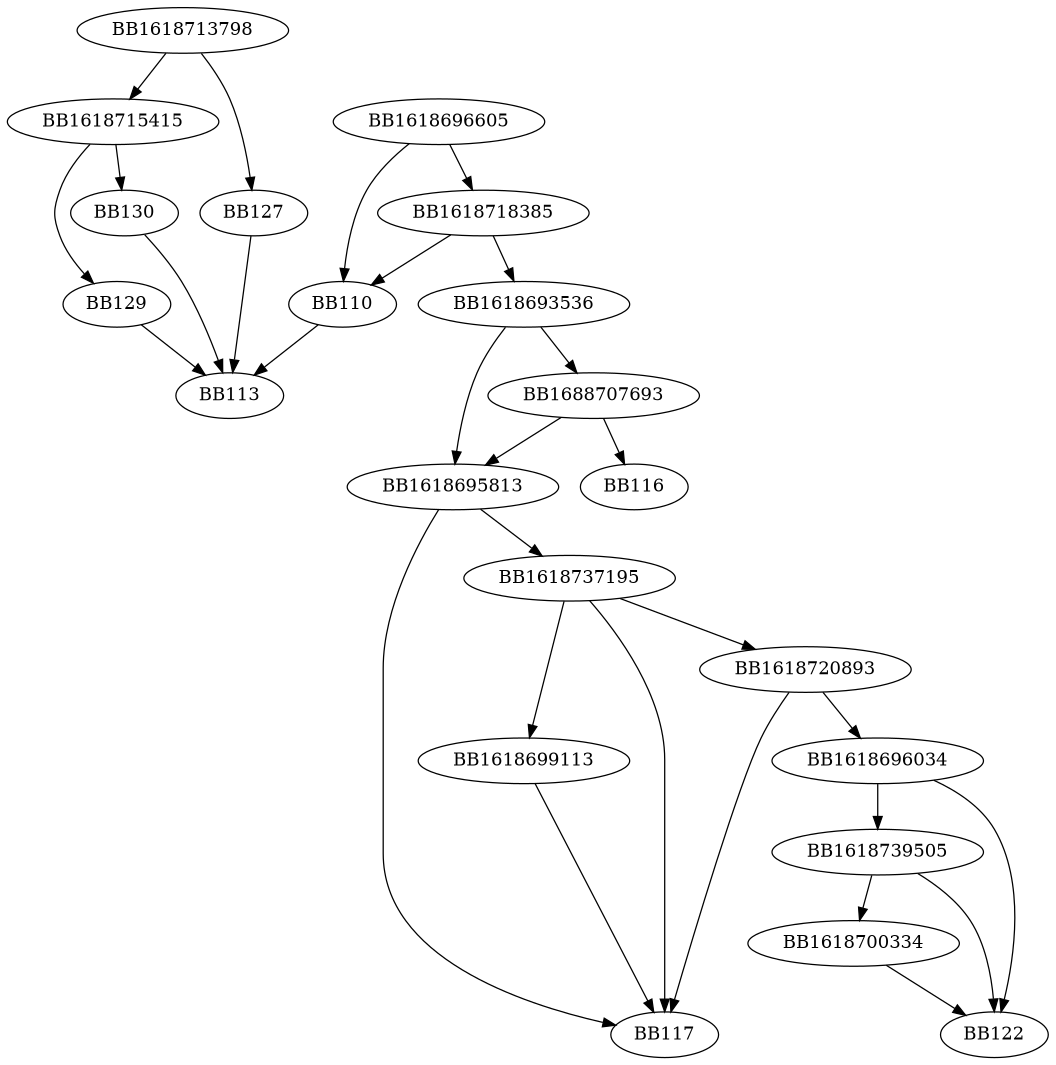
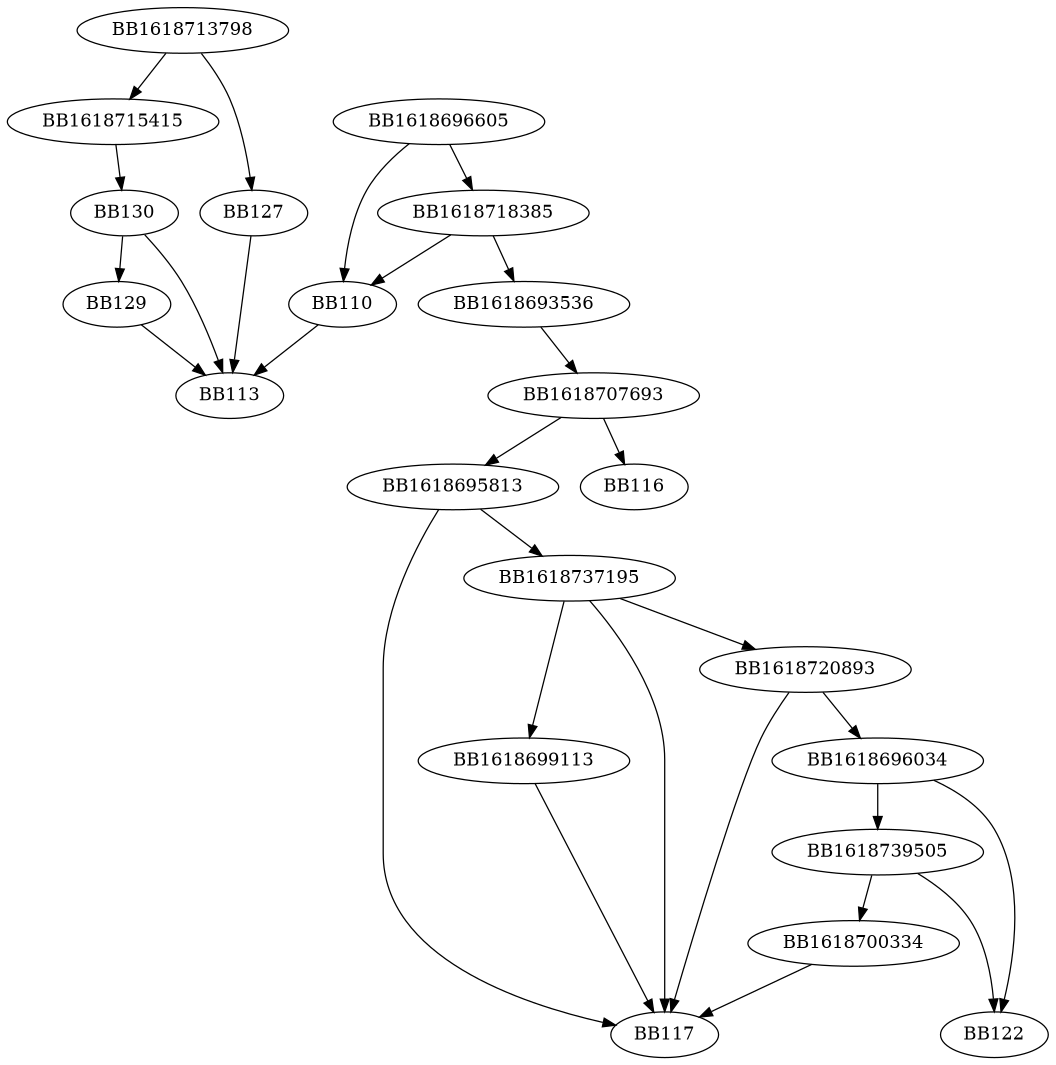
edge "BB1618715415" -> "BB129": now "BB130" -> "BB129"
edge "BB1618693536" -> "BB1618695813": removed
node "BB1688707693": label "BB1688707693" -> "BB1618707693"
edge "BB1618700334" -> "BB122": now "BB1618700334" -> "BB117"
